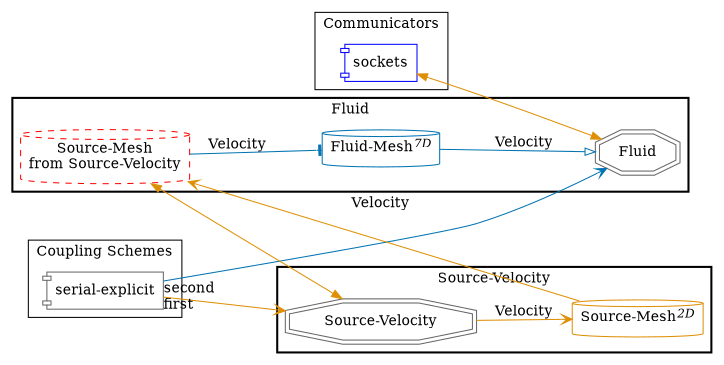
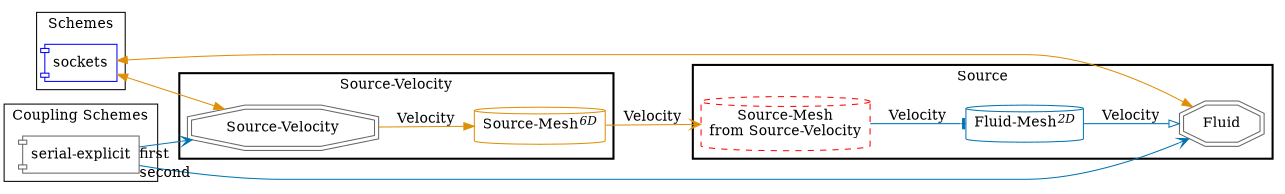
cluster "Communicators": label "Communicators" -> "Schemes"
cluster "Fluid": label "Fluid" -> "Source"
node "Fluid-Mesh": text "7D" -> "2D"
edge "Source-Mesh from Source-Velocity" -- "Source-Velocity": now "sockets" -- "Source-Velocity"
edge "serial-explicit" -> "Source-Velocity": color #de8f05 -> #0173b2
node "Source-Mesh": text "2D" -> "6D"
edge "Source-Velocity" -> "Source-Mesh": arrowhead vee -> normal
